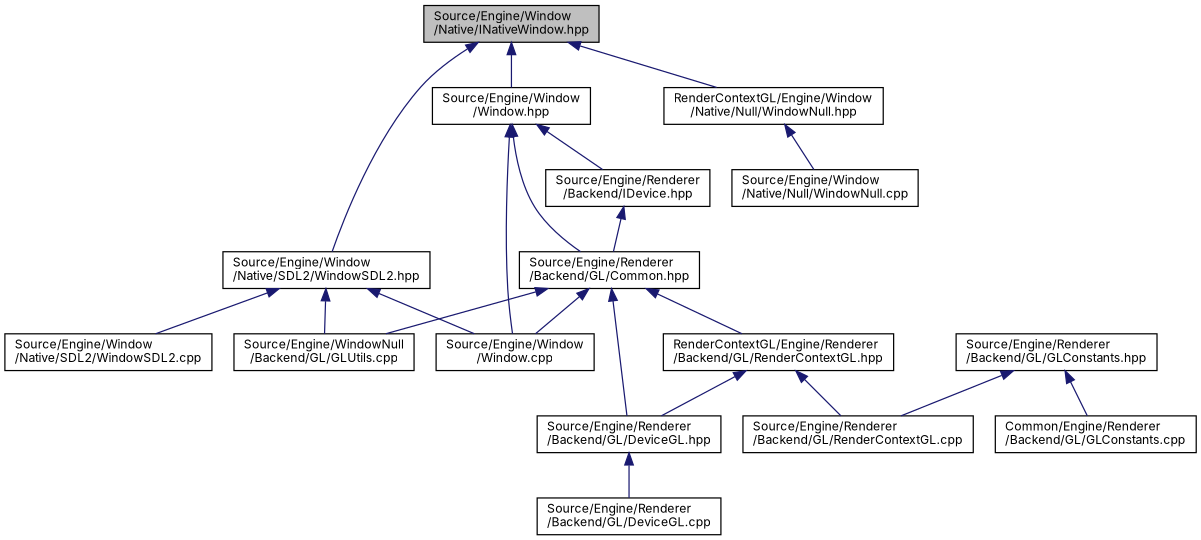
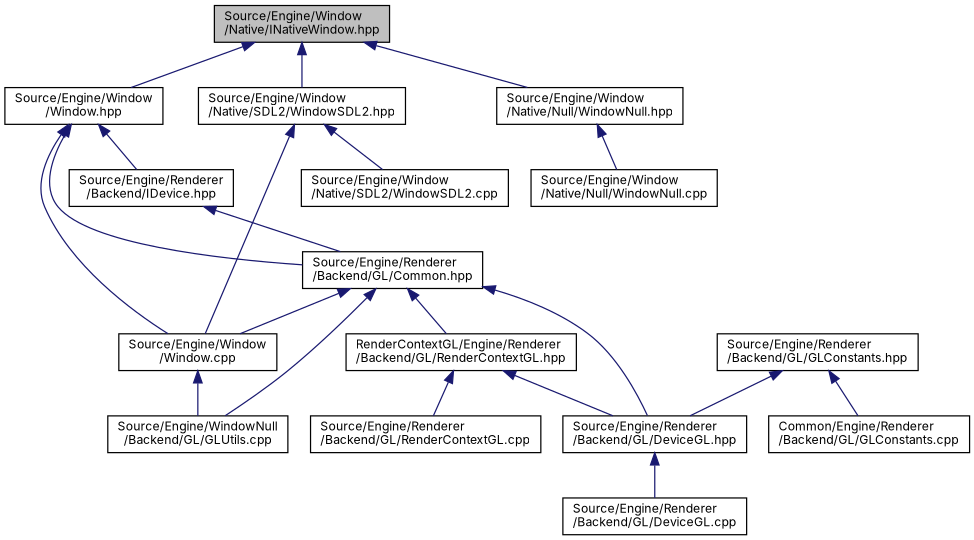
node "RenderContextGL/Engine/Window /Native/Null/WindowNull.hpp": label "RenderContextGL/Engine/Window /Native/Null/WindowNull.hpp" -> "Source/Engine/Window /Native/Null/WindowNull.hpp"
edge "Source/Engine/WindowNull /Backend/GL/GLUtils.cpp" -> "Source/Engine/Window /Native/SDL2/WindowSDL2.hpp": now "Source/Engine/WindowNull /Backend/GL/GLUtils.cpp" -> "Source/Engine/Window /Window.cpp"
edge "Source/Engine/Renderer /Backend/GL/RenderContextGL.cpp" -> "Source/Engine/Renderer /Backend/GL/GLConstants.hpp": now "Source/Engine/Renderer /Backend/GL/DeviceGL.hpp" -> "Source/Engine/Renderer /Backend/GL/GLConstants.hpp"
